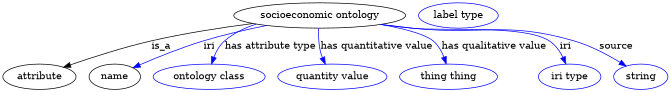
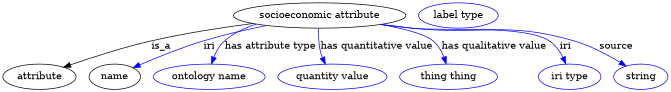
node "socioeconomic ontology": label "socioeconomic ontology" -> "socioeconomic attribute"
node "ontology class": label "ontology class" -> "ontology name"
